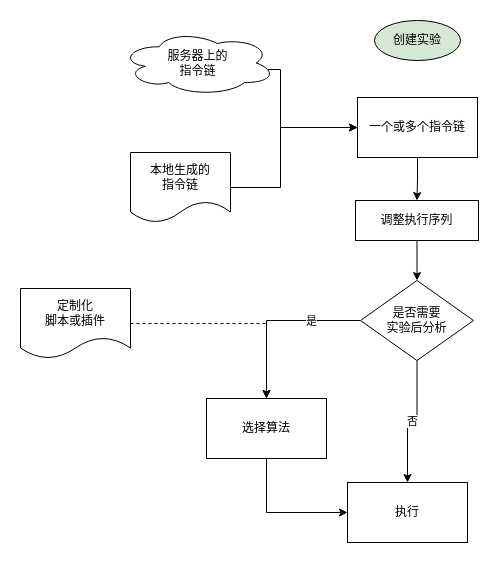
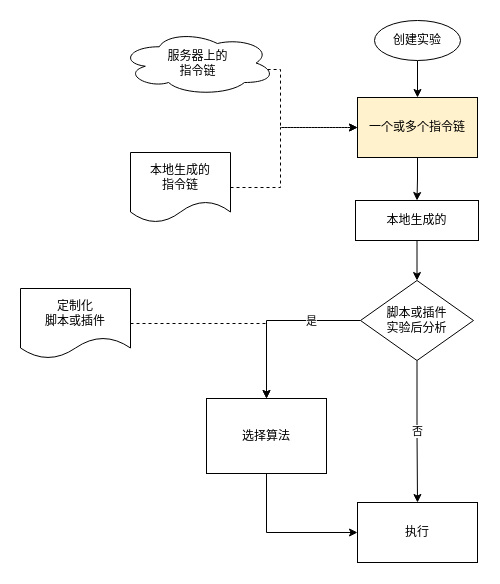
node "创建实验": fillcolor #d5e8d4 -> #ffffff
edge "创建实验" -> "一个或多个指令链": added
edge "服务器上的 指令链" -> "一个或多个指令链": style solid -> dashed
node "一个或多个指令链": fillcolor #ffffff -> #fff2cc
edge "本地生成的 指令链" -> "一个或多个指令链": style solid -> dashed
node "调整执行序列": label "调整执行序列" -> "本地生成的"
node "是否需要 实验后分析": label "是否需要 实验后分析" -> "脚本或插件 实验后分析"
node "选择算法": size 120x60 -> 120x75
node "执行": moved (408, 513) -> (418, 533)
